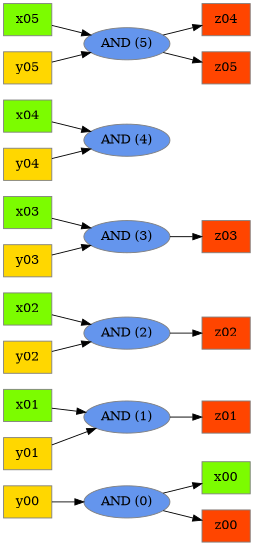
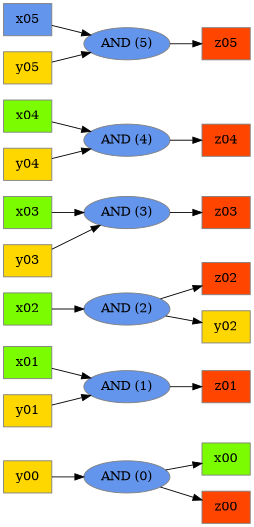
node "x05": fillcolor lawngreen -> cornflowerblue
edge "AND (5)" -> "z04": now "AND (4)" -> "z04"
edge "y02" -> "AND (2)": reversed
